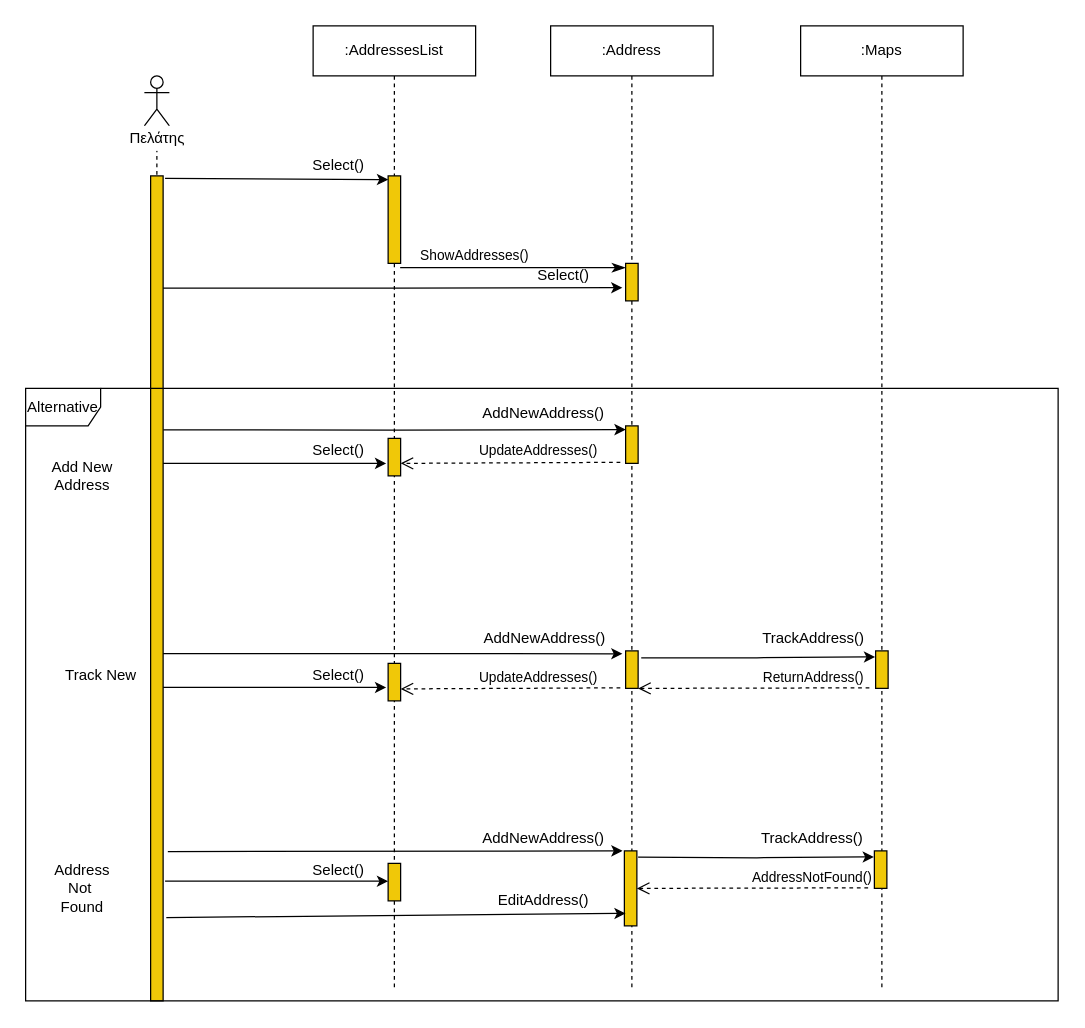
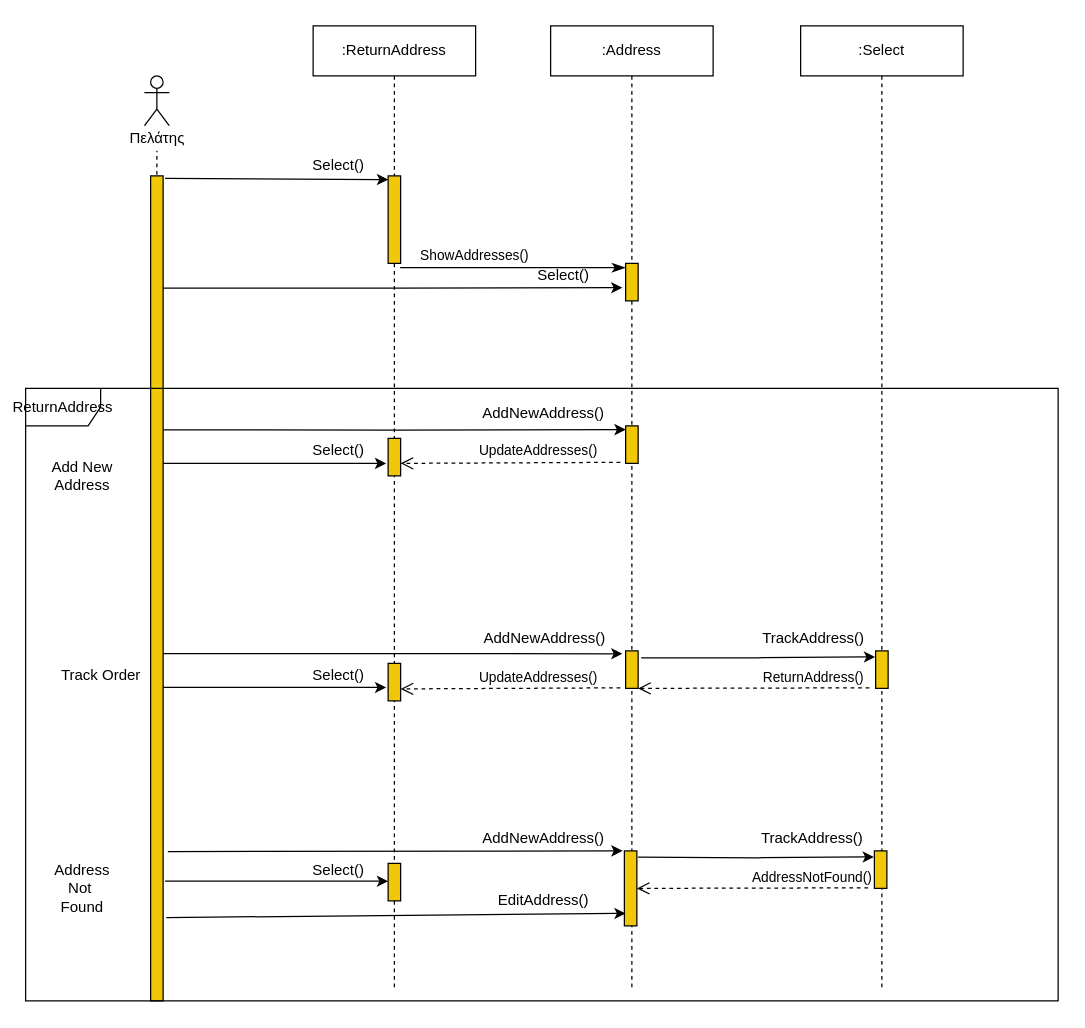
node ":AddressesList": label ":AddressesList" -> ":ReturnAddress"
node ":Maps": label ":Maps" -> ":Select"
node "Alternative": label "Alternative" -> "ReturnAddress"
node "Track New": label "Track New" -> "Track Order"
